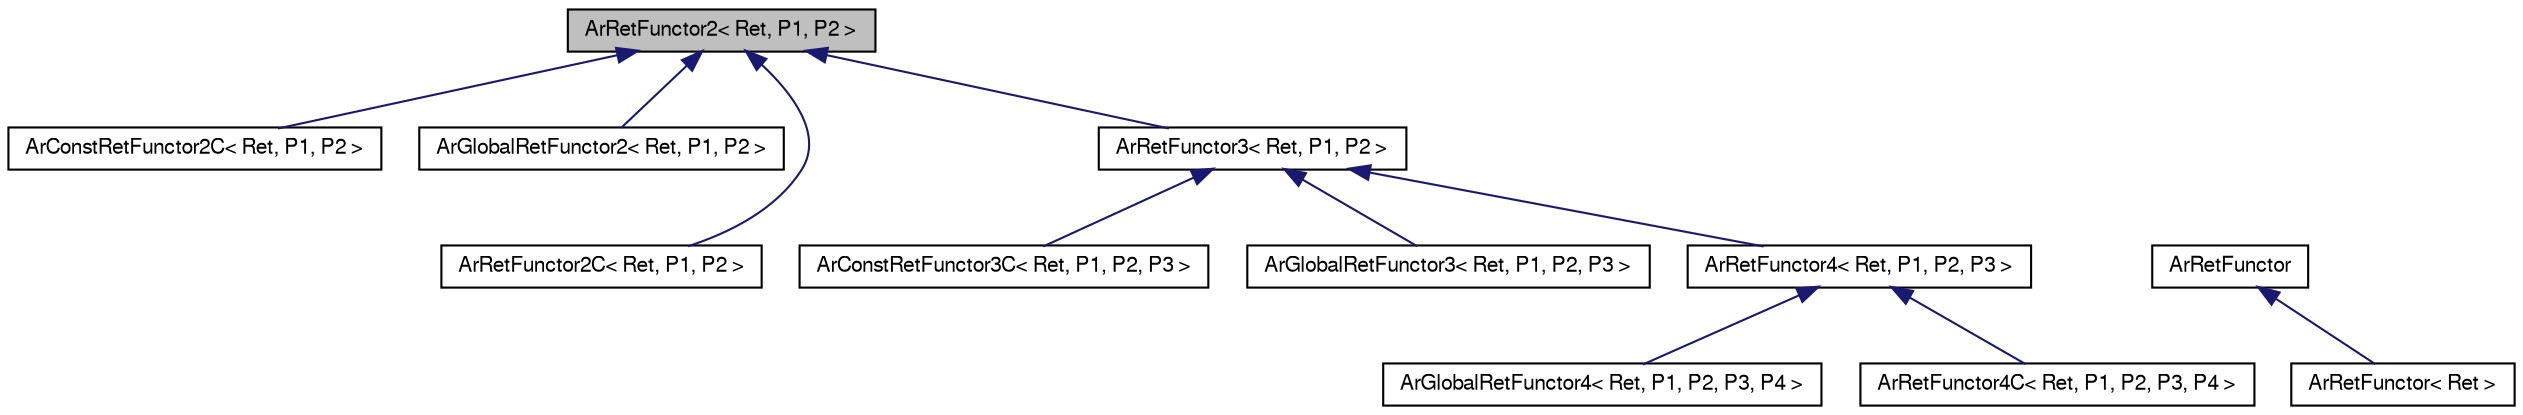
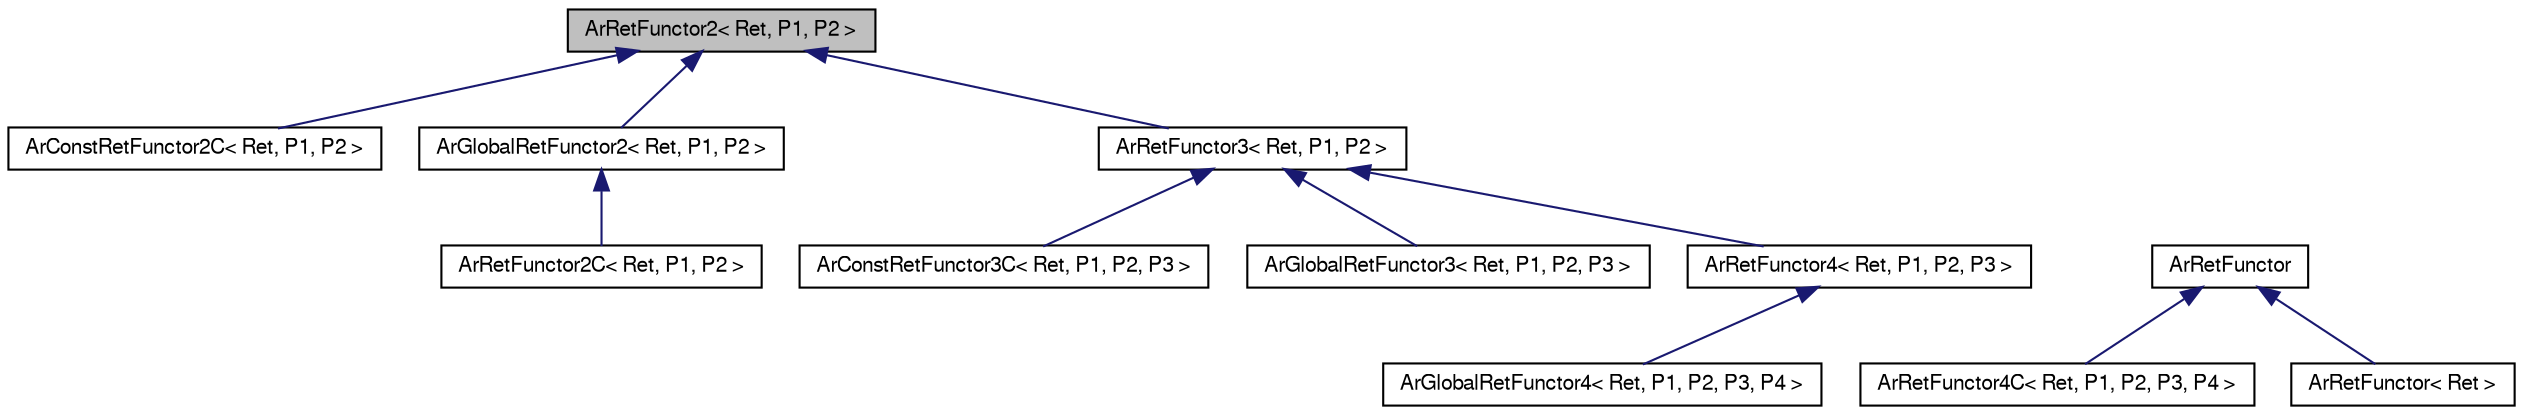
edge "ArRetFunctor2C< Ret, P1, P2 >" -> "ArRetFunctor2< Ret, P1, P2 >": now "ArRetFunctor2C< Ret, P1, P2 >" -> "ArGlobalRetFunctor2< Ret, P1, P2 >"
edge "ArRetFunctor4C< Ret, P1, P2, P3, P4 >" -> "ArRetFunctor4< Ret, P1, P2, P3 >": now "ArRetFunctor4C< Ret, P1, P2, P3, P4 >" -> "ArRetFunctor"
